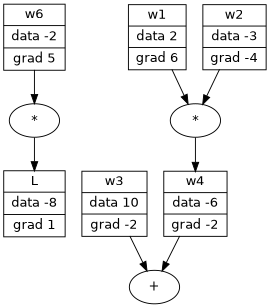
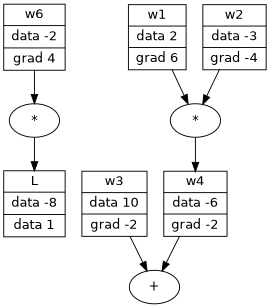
node "w6": text "grad 5" -> "grad 4"
node "L": text "grad 1" -> "data 1"
